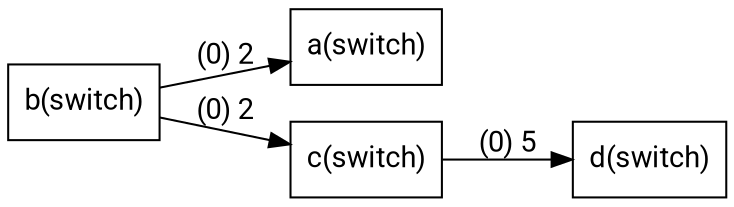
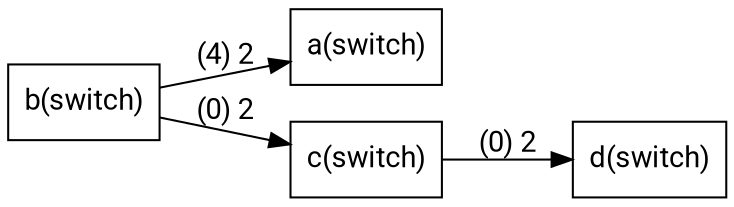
edge "b(switch)" -> "a(switch)": label "(0) 2" -> "(4) 2"
edge "c(switch)" -> "d(switch)": label "(0) 5" -> "(0) 2"
